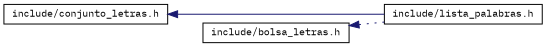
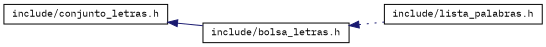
edge "include/lista_palabras.h" -> "include/conjunto_letras.h": now "include/bolsa_letras.h" -> "include/conjunto_letras.h"
